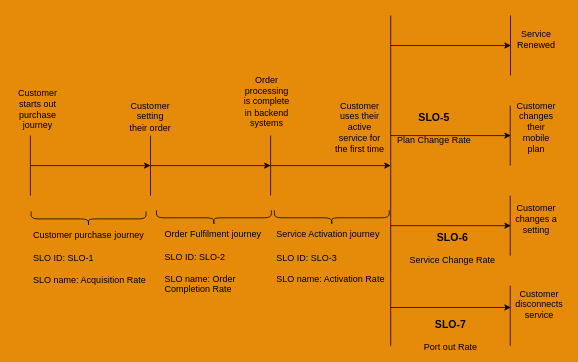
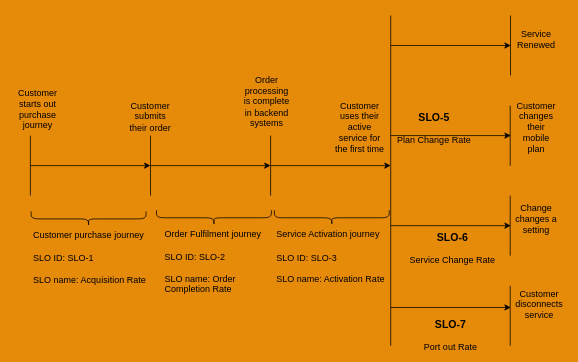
node "Customer setting their order": label "Customer setting their order" -> "Customer submits their order"
node "Customer changes a setting": label "Customer changes a setting" -> "Change changes a setting"
